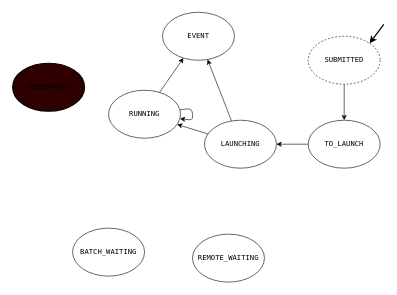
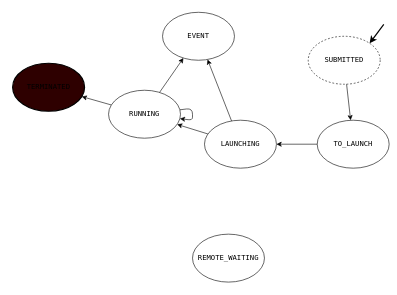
edge "RUNNING" -> "TERMINATED": added
node "TO_LAUNCH": moved (344, 144) -> (353, 144)
node "BATCH_WAITING": removed
